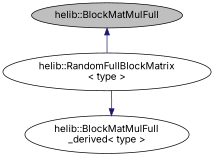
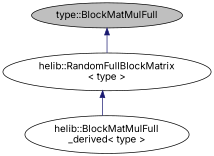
node "helib::BlockMatMulFull": label "helib::BlockMatMulFull" -> "type::BlockMatMulFull"
edge "helib::RandomFullBlockMatrix < type >" -> "helib::BlockMatMulFull _derived< type >": reversed
